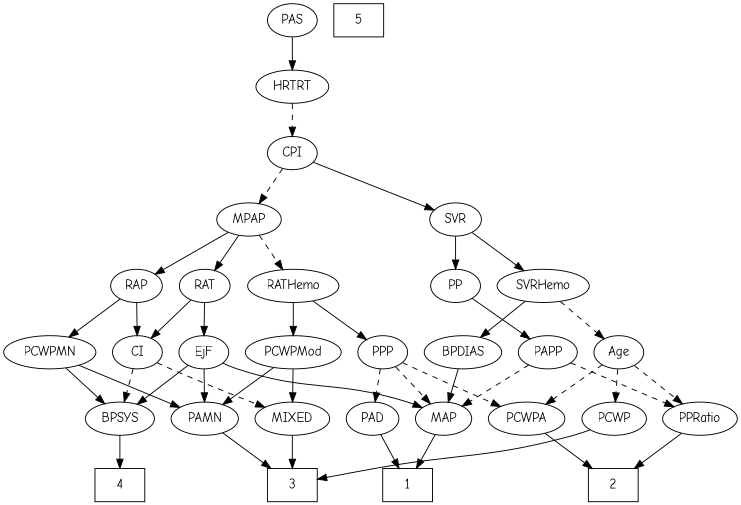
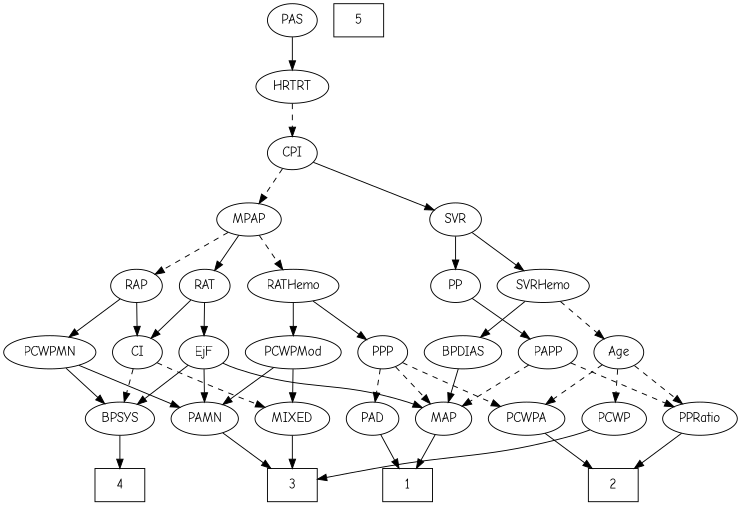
edge "MPAP" -> "RAP": style solid -> dashed
